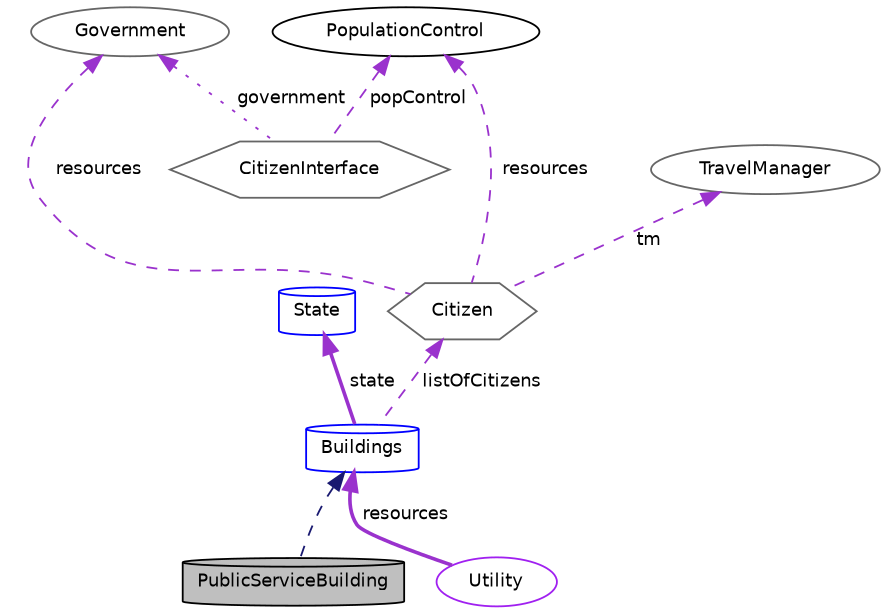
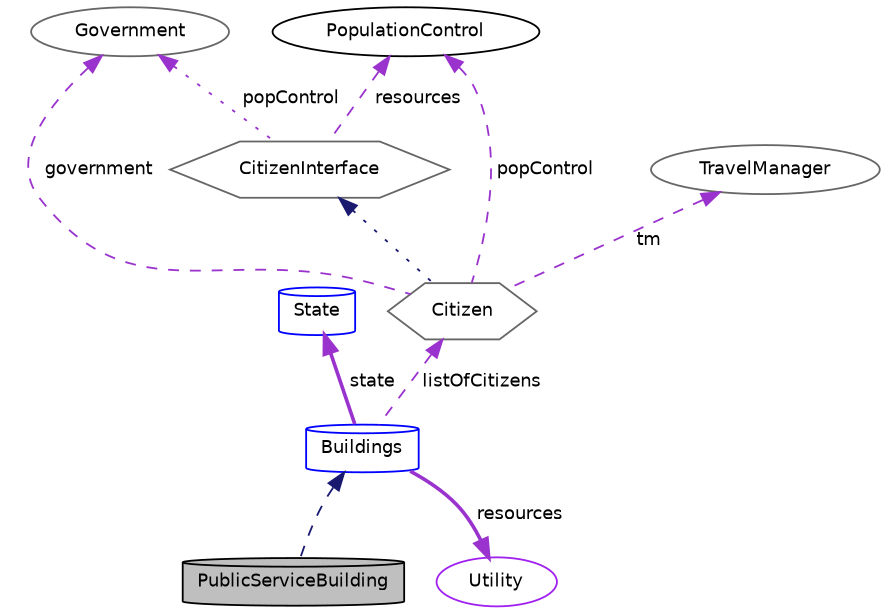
edge "CitizenInterface" -> "Government": label " government" -> " popControl"
edge "CitizenInterface" -> "PopulationControl": label " popControl" -> " resources"
edge "Citizen" -> "Government": label " resources" -> " government"
edge "Citizen" -> "PopulationControl": label " resources" -> " popControl"
edge "Citizen" -> "CitizenInterface": added
edge "Utility" -> "Buildings": reversed
